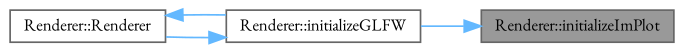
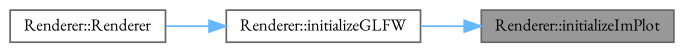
edge "Renderer::initializeGLFW" -> "Renderer::Renderer": removed
